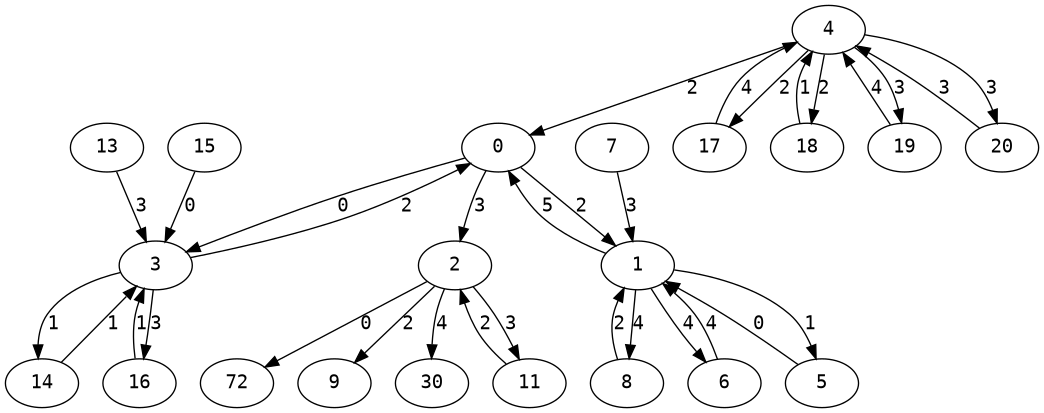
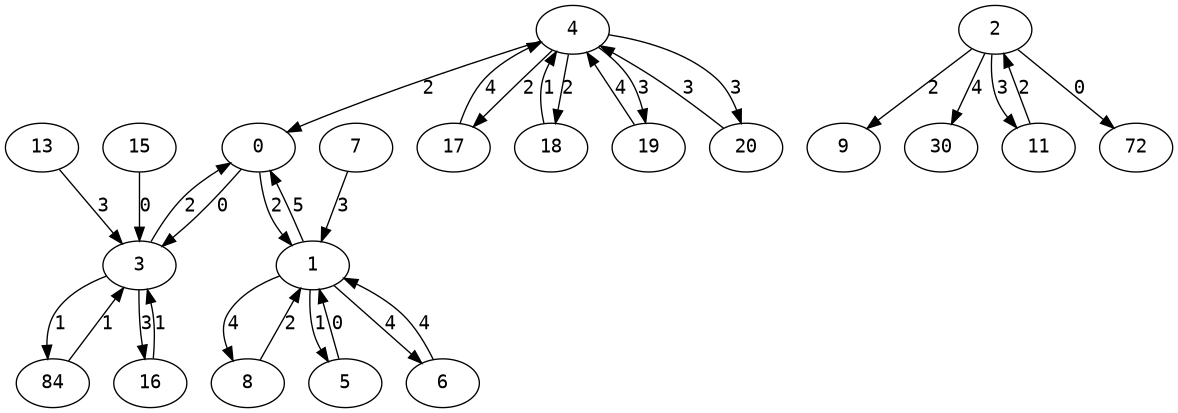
edge "0" -> "2": removed, label "3"
node "14": label "14" -> "84"
